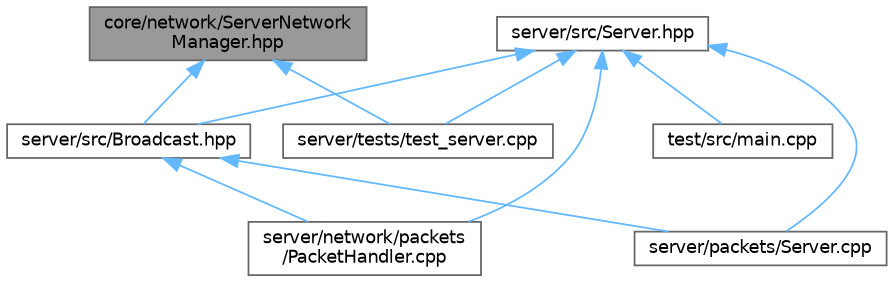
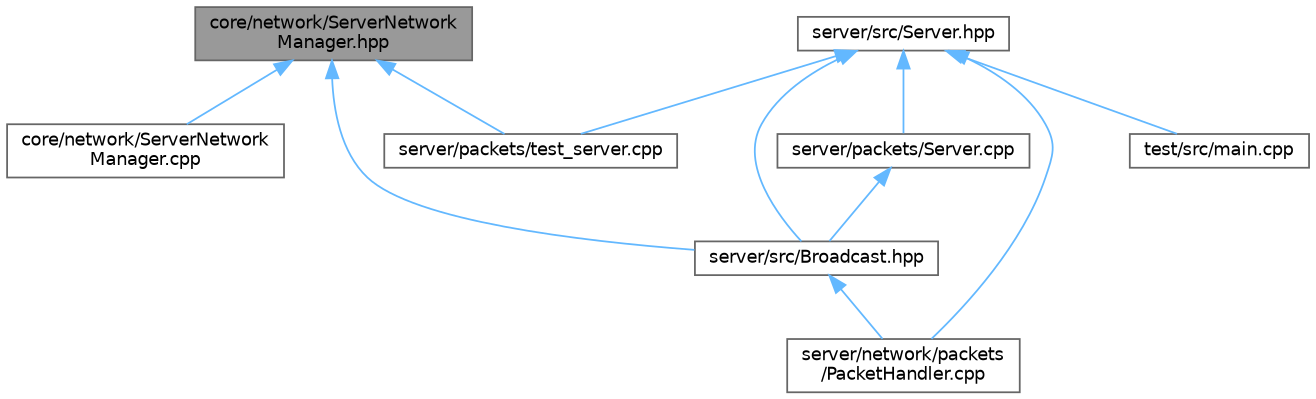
node "server/tests/test_server.cpp": label "server/tests/test_server.cpp" -> "server/packets/test_server.cpp"
node "core/network/ServerNetwork Manager.cpp": added
edge "server/packets/Server.cpp" -> "server/src/Broadcast.hpp": reversed
